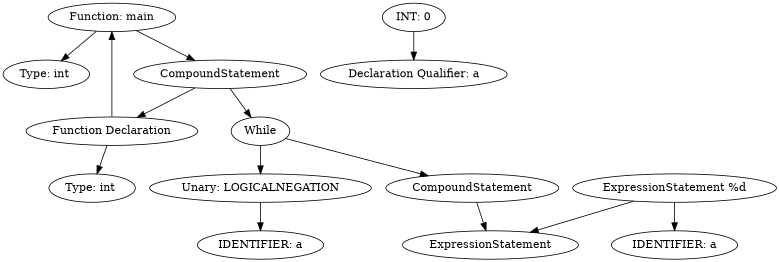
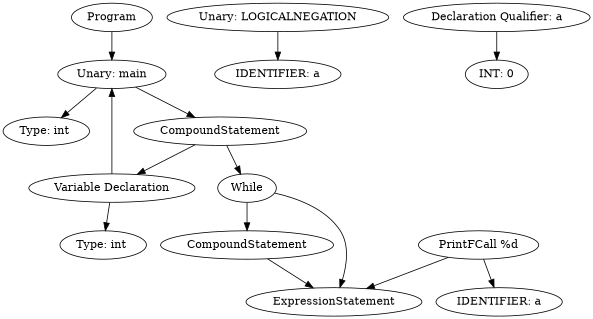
node "Program": added
node "Function: main": label "Function: main" -> "Unary: main"
edge "INT: 0" -> "Declaration Qualifier: a": reversed
node "Function Declaration": label "Function Declaration" -> "Variable Declaration"
edge "While" -> "Unary: LOGICALNEGATION": now "While" -> "ExpressionStatement"
node "ExpressionStatement %d": label "ExpressionStatement %d" -> "PrintFCall %d"
